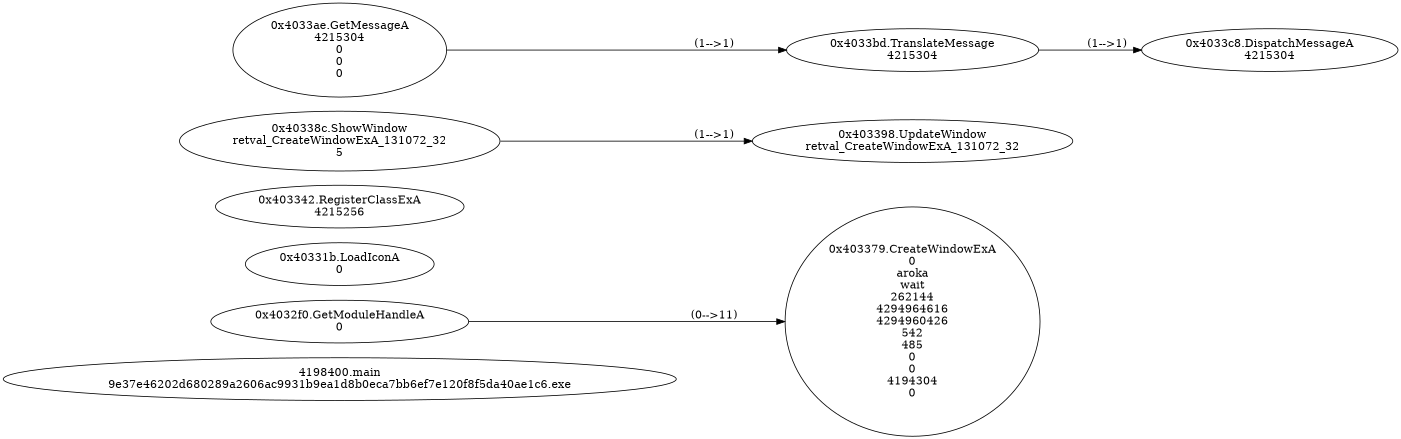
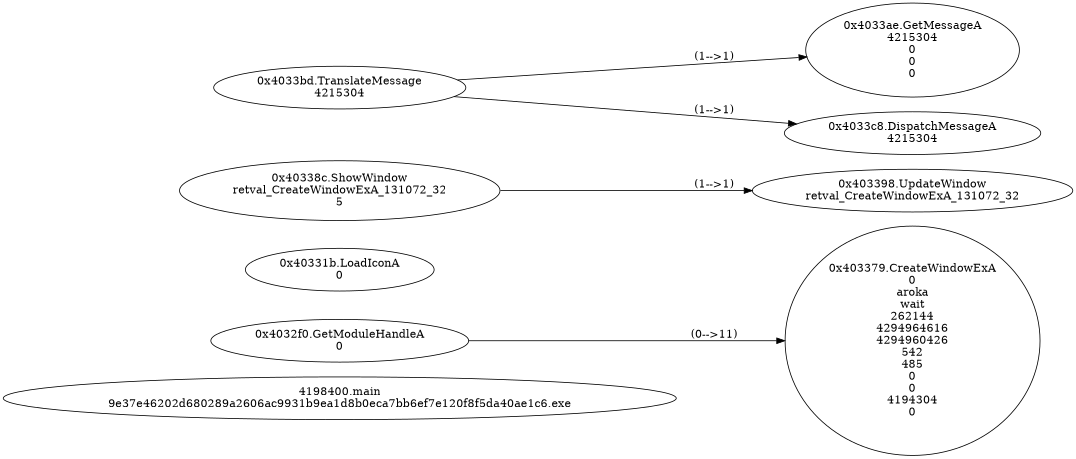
edge "0x4033ae.GetMessageA 4215304 0 0 0" -> "0x4033bd.TranslateMessage 4215304": reversed
node "0x403342.RegisterClassExA 4215256": removed
